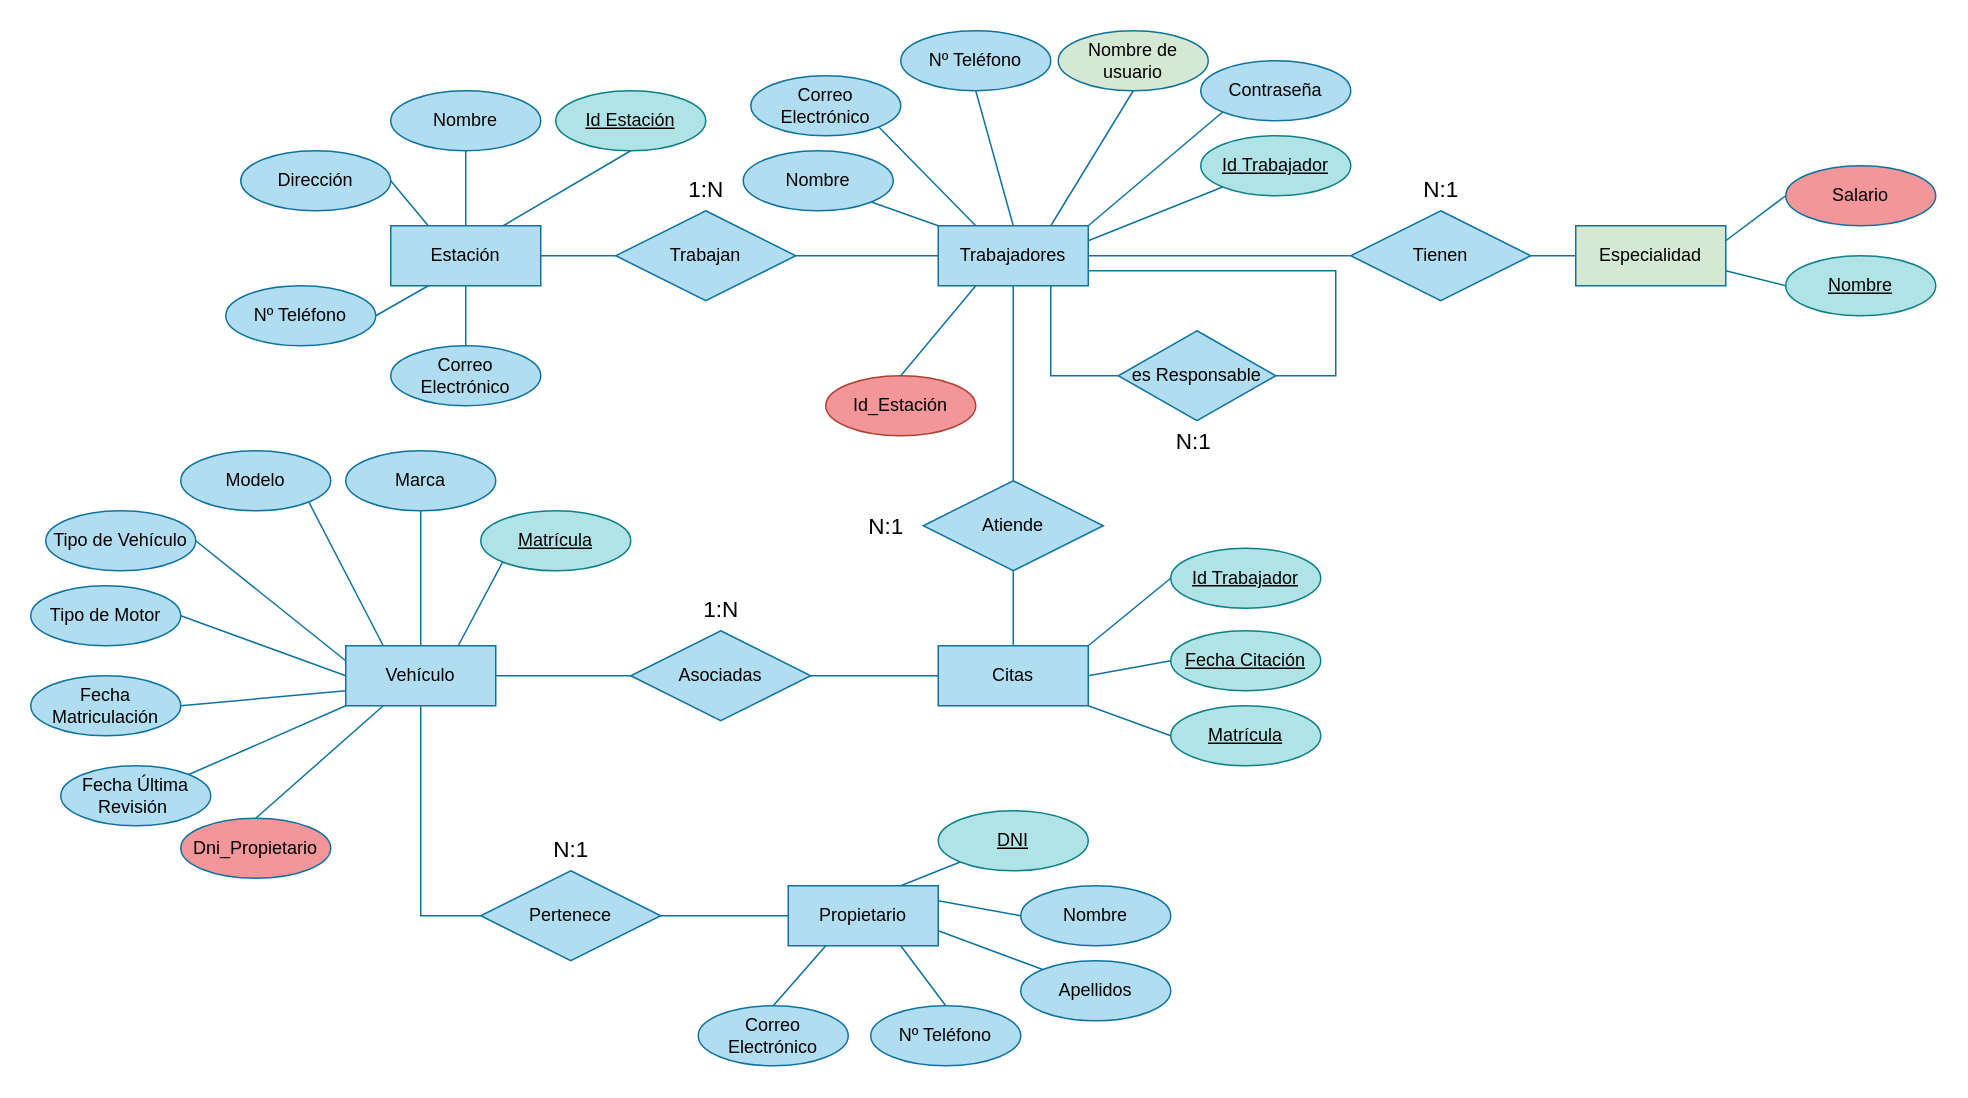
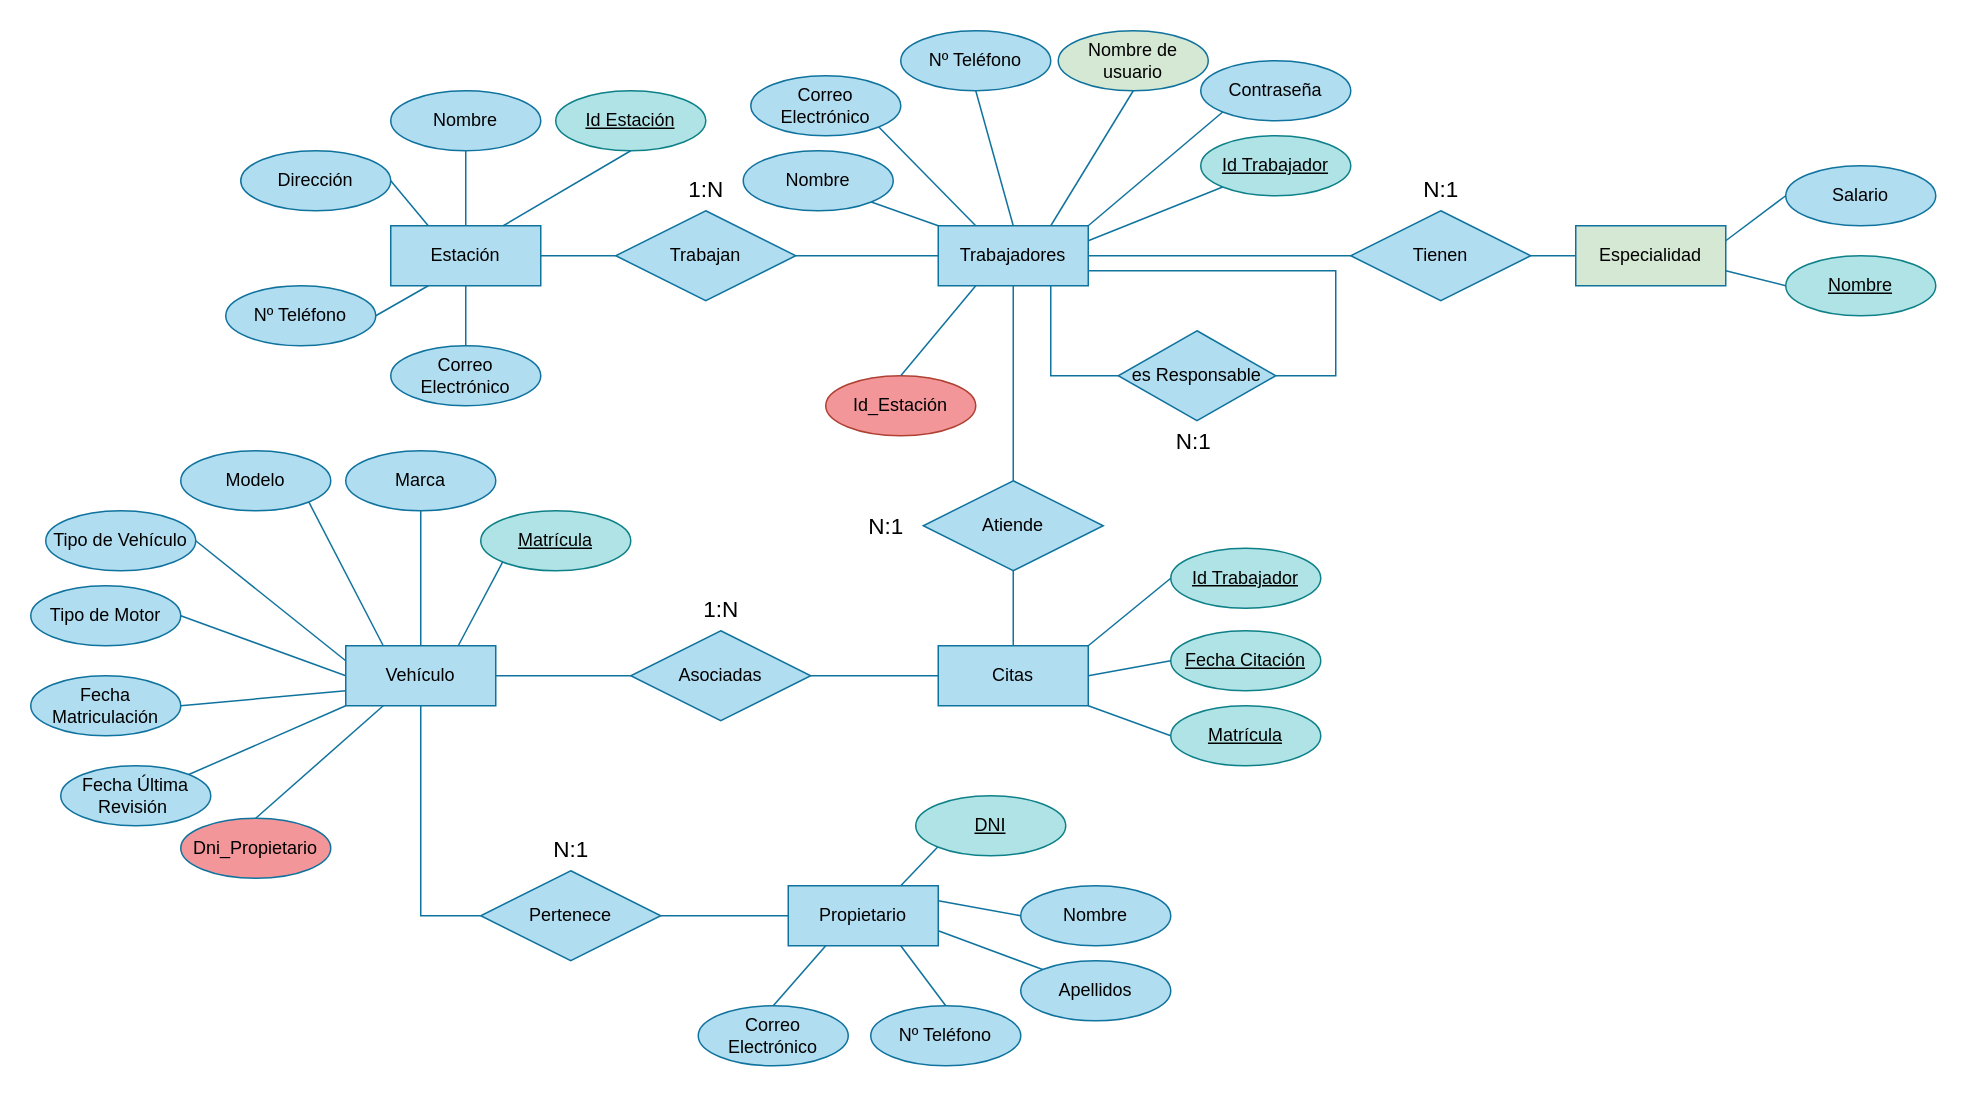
node "Salario": fillcolor #f3969a -> #b1ddf0
node "DNI": moved (1013, 841) -> (991, 826)
